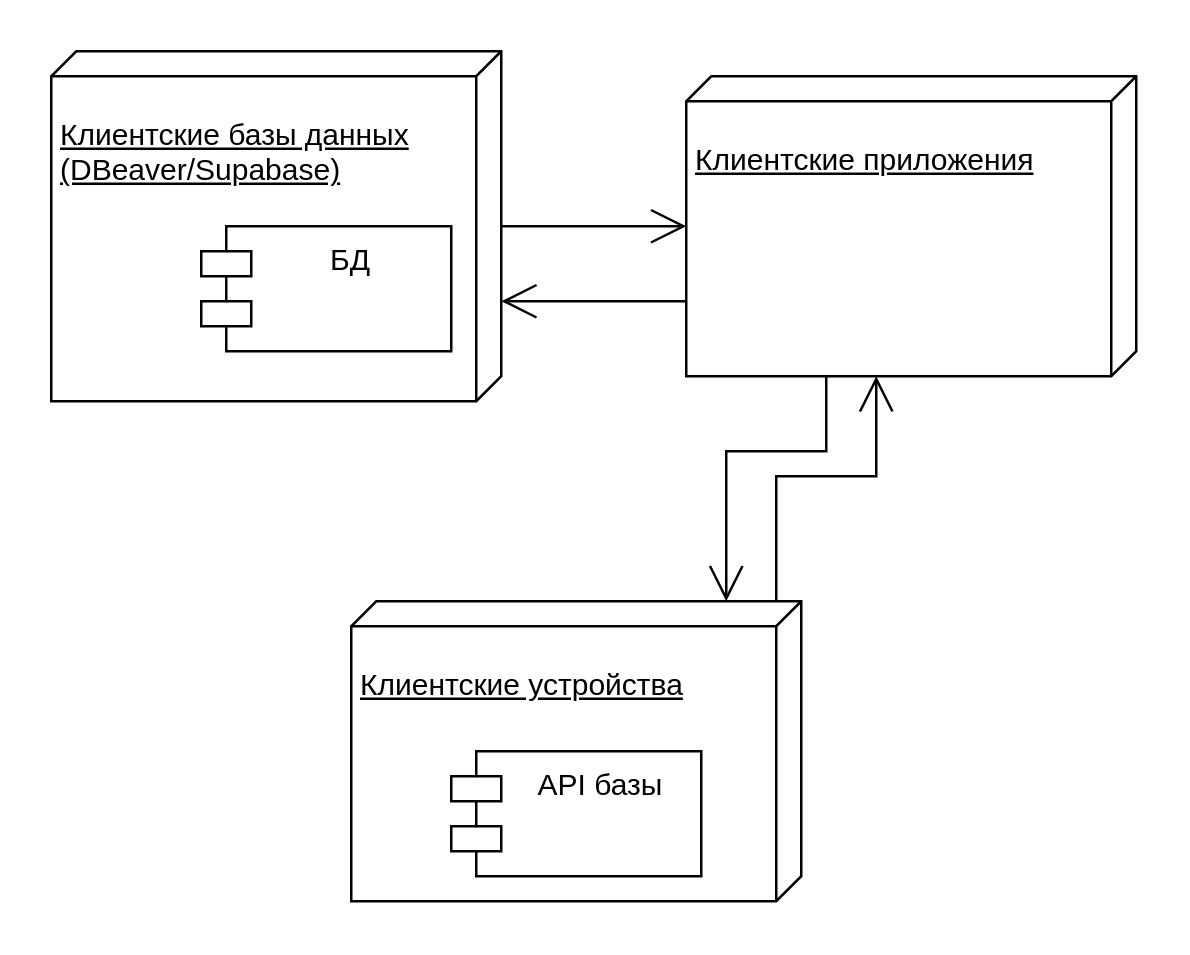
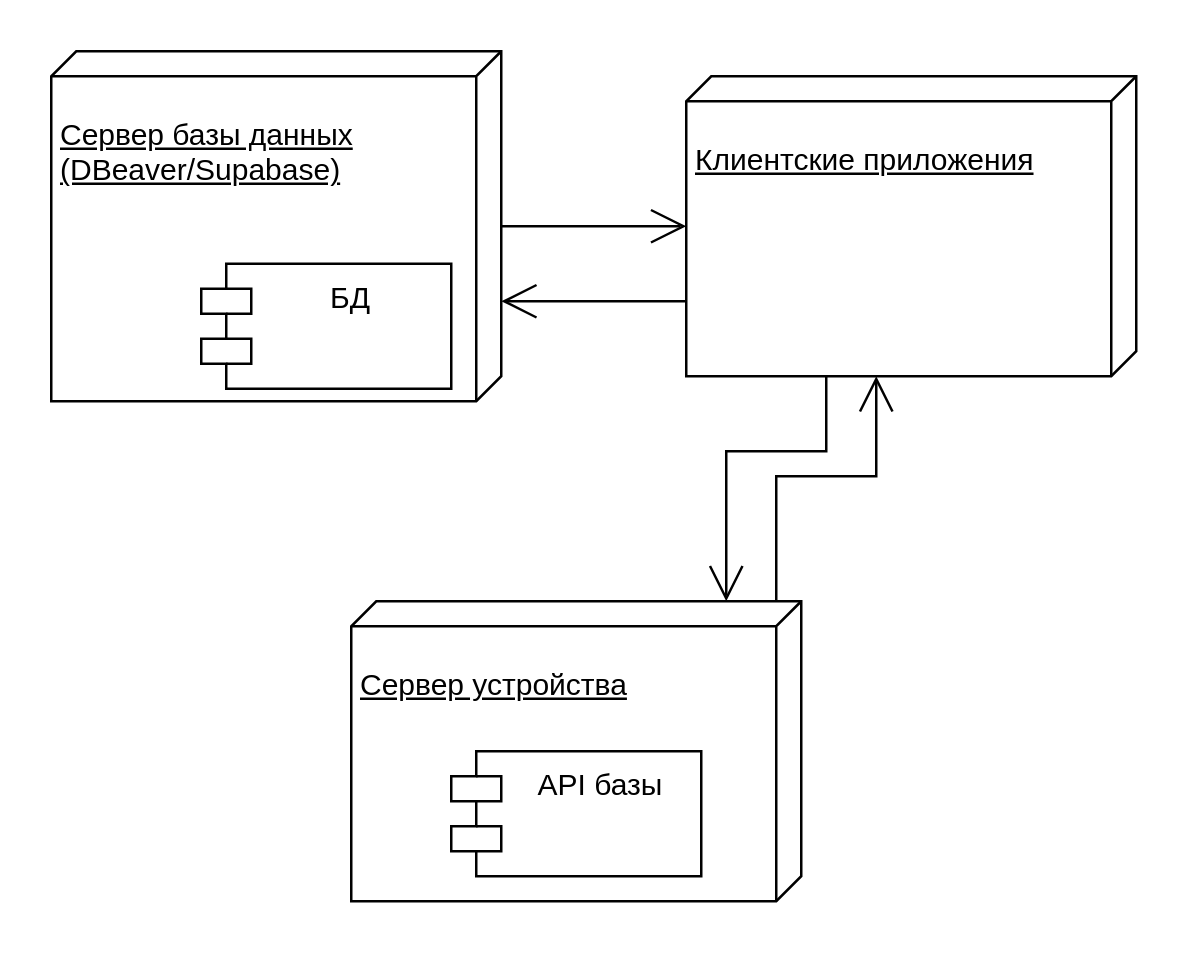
node "Клиентские базы данных (DBeaver/Supabase)": label "Клиентские базы данных (DBeaver/Supabase)" -> "Сервер базы данных (DBeaver/Supabase)"
node "БД": moved (326, 289) -> (326, 326)
node "Клиентские устройства": label "Клиентские устройства" -> "Сервер устройства"
